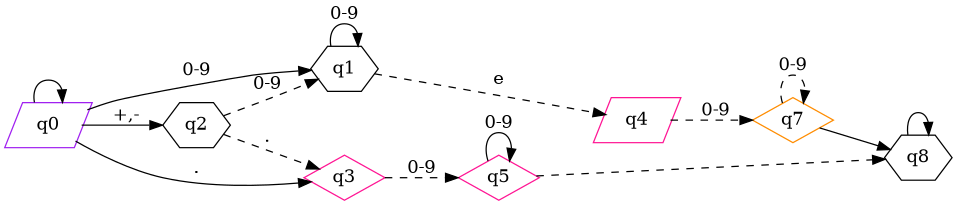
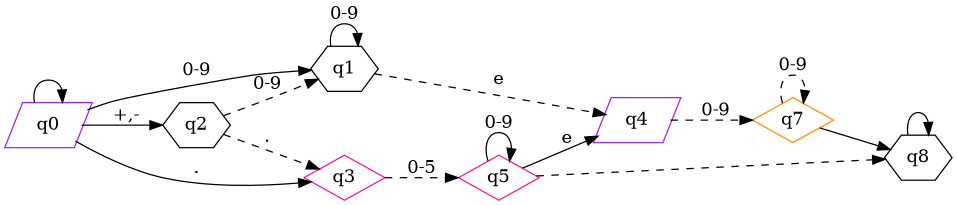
node "q4": color deeppink -> purple
edge "q5" -> "q4": added, label "e"
edge "q3" -> "q5": label "0-9" -> "0-5"
